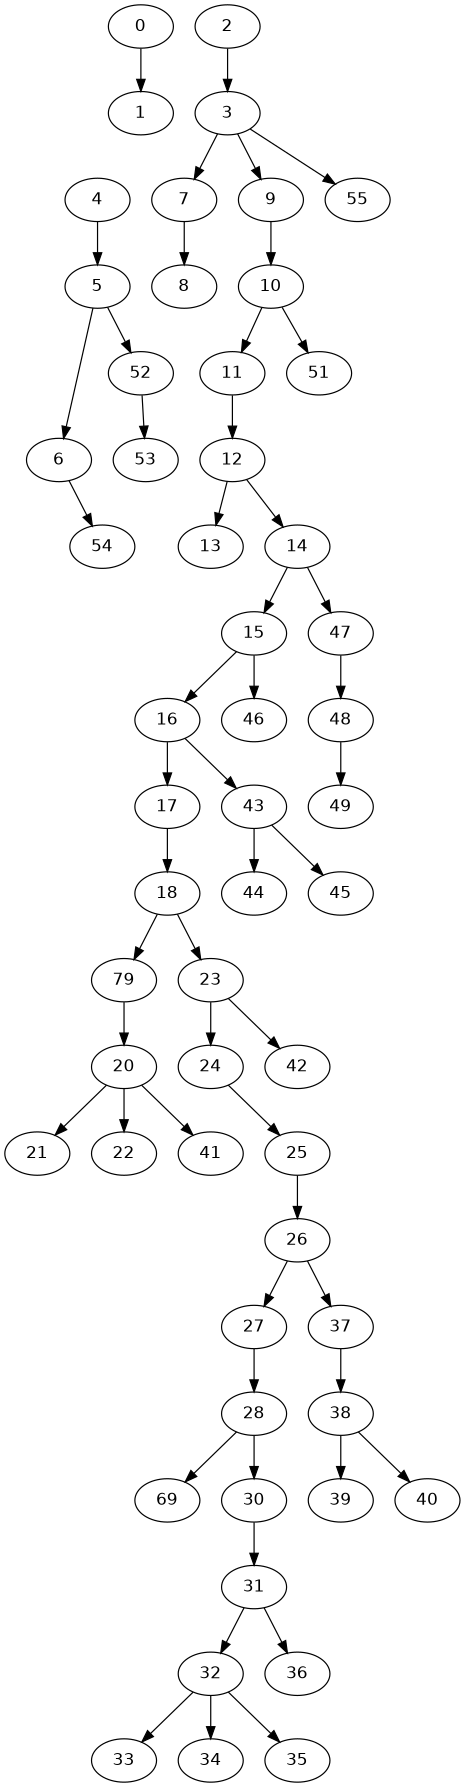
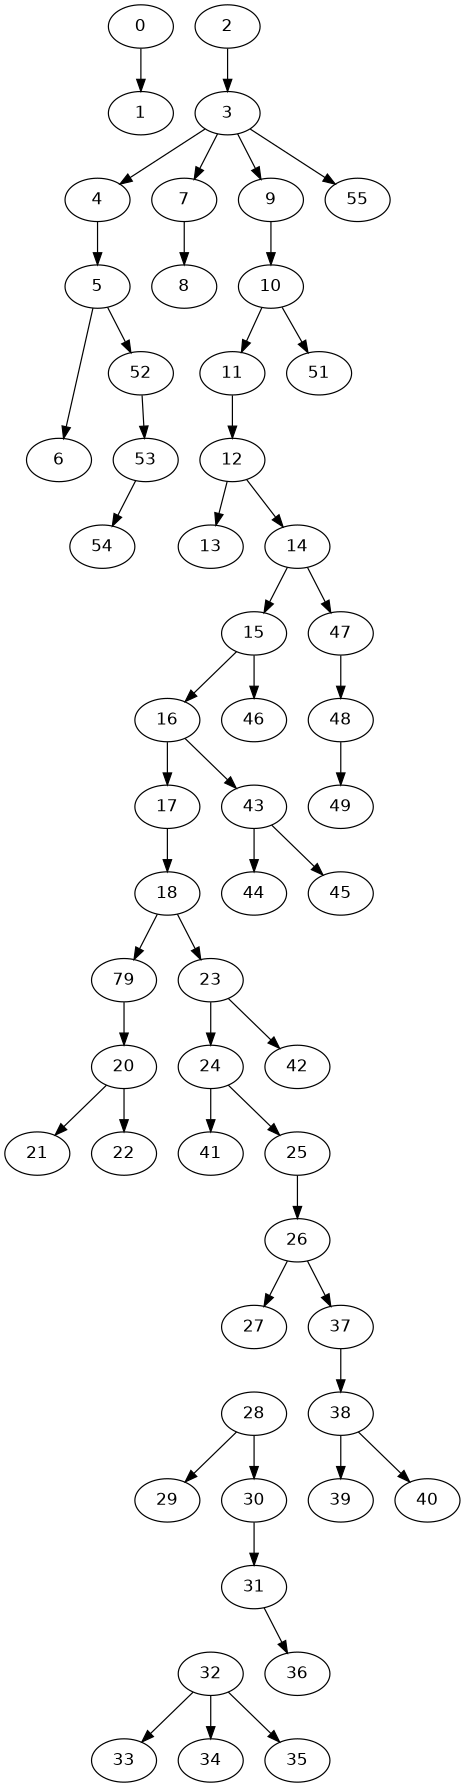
edge "3" -> "4": added
edge "6" -> "54": now "53" -> "54"
edge "20" -> "41": now "24" -> "41"
edge "27" -> "28": removed
node "69": label "69" -> "29"
edge "31" -> "32": removed
